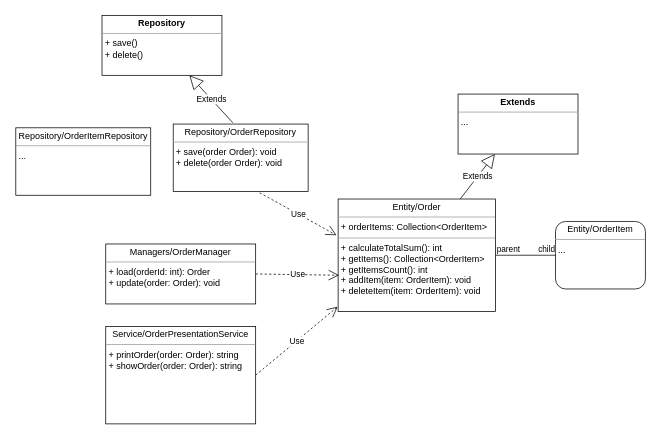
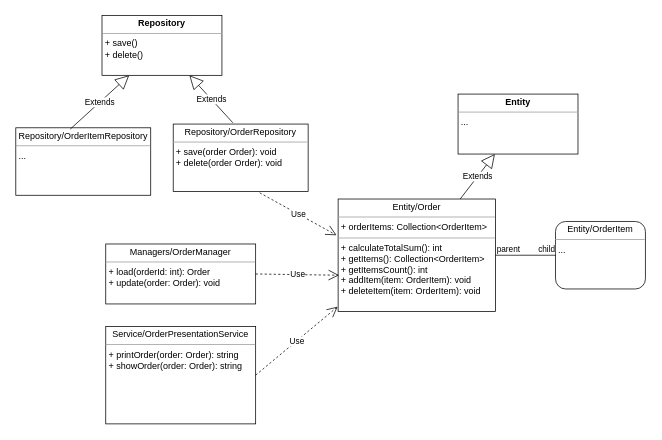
node "Extends ...": label "Extends ..." -> "Entity ..."
edge "Repository/OrderItemRepository ..." -> "Repository + save() + delete()": added, label "Extends"
